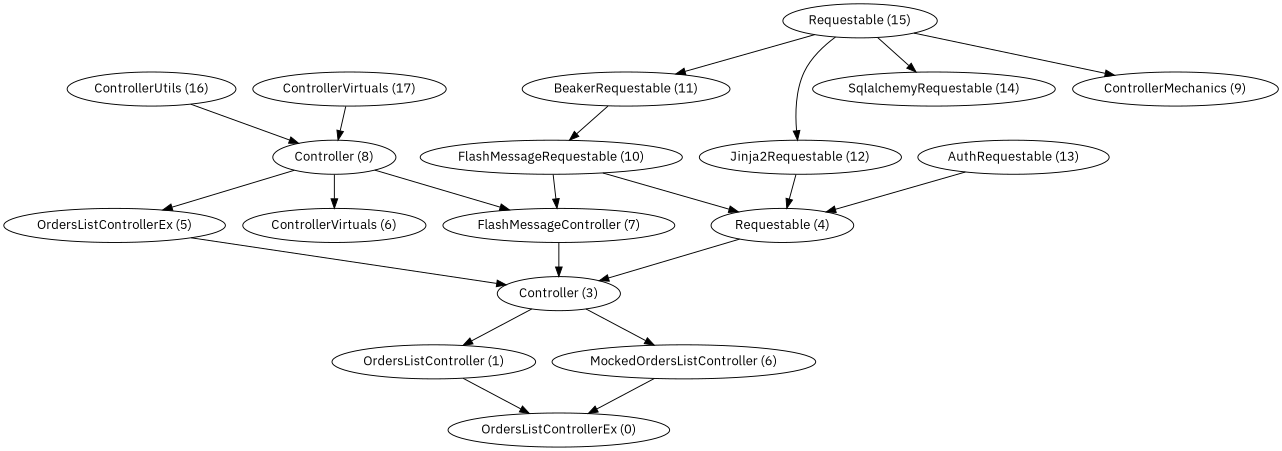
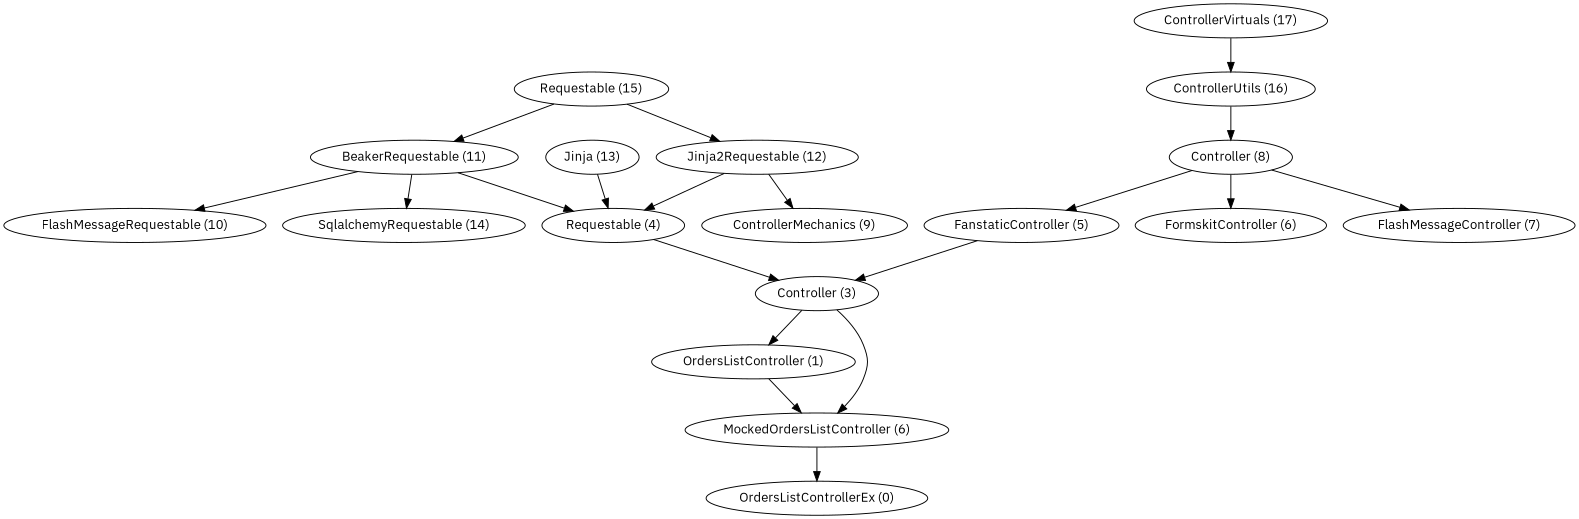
edge "Requestable (15)" -> "SqlalchemyRequestable (14)": now "BeakerRequestable (11)" -> "SqlalchemyRequestable (14)"
edge "Requestable (15)" -> "ControllerMechanics (9)": now "Jinja2Requestable (12)" -> "ControllerMechanics (9)"
edge "ControllerVirtuals (17)" -> "Controller (8)": now "ControllerVirtuals (17)" -> "ControllerUtils (16)"
node "AuthRequestable (13)": label "AuthRequestable (13)" -> "Jinja (13)"
edge "FlashMessageRequestable (10)" -> "FlashMessageController (7)": removed
edge "FlashMessageRequestable (10)" -> "Requestable (4)": now "BeakerRequestable (11)" -> "Requestable (4)"
node "OrdersListControllerEx (5)": label "OrdersListControllerEx (5)" -> "FanstaticController (5)"
node "ControllerVirtuals (6)": label "ControllerVirtuals (6)" -> "FormskitController (6)"
edge "FlashMessageController (7)" -> "Controller (3)": removed
edge "OrdersListController (1)" -> "OrdersListControllerEx (0)": now "OrdersListController (1)" -> "MockedOrdersListController (6)"
